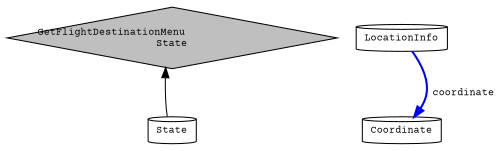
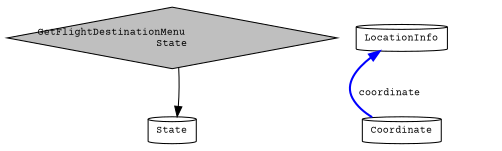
edge "LocationInfo" -> "Coordinate": reversed
edge "State" -> "GetFlightDestinationMenu State": reversed
